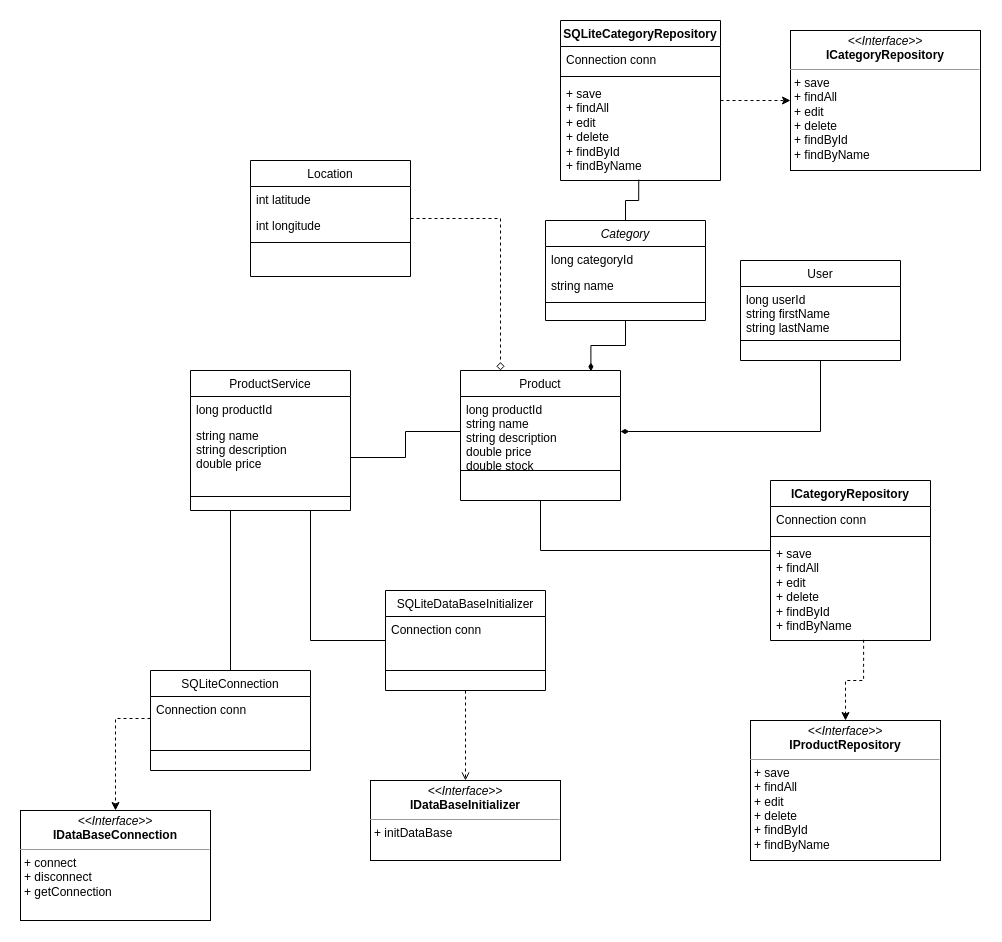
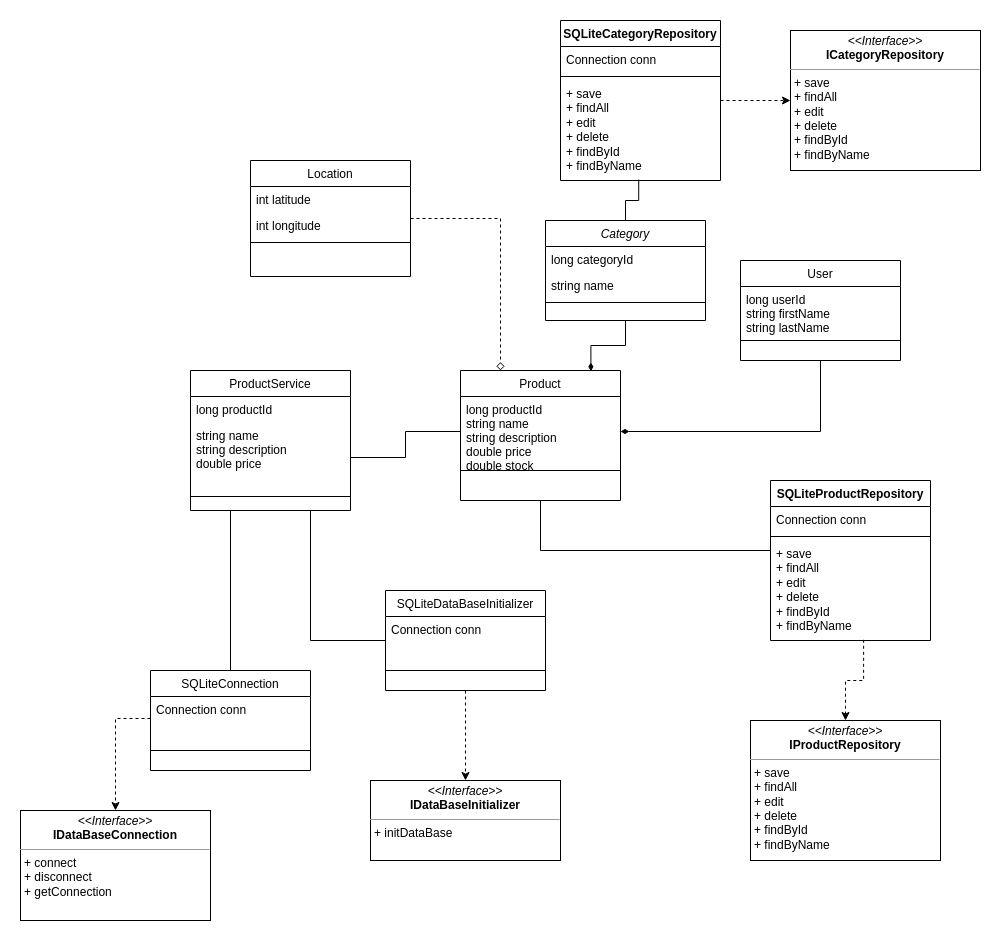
node "ICategoryRepository": label "ICategoryRepository" -> "SQLiteProductRepository"
edge "SQLiteDataBaseInitializer" -> "<<Interface>> IDataBaseInitializer + initDataBase": arrowhead open -> classic
